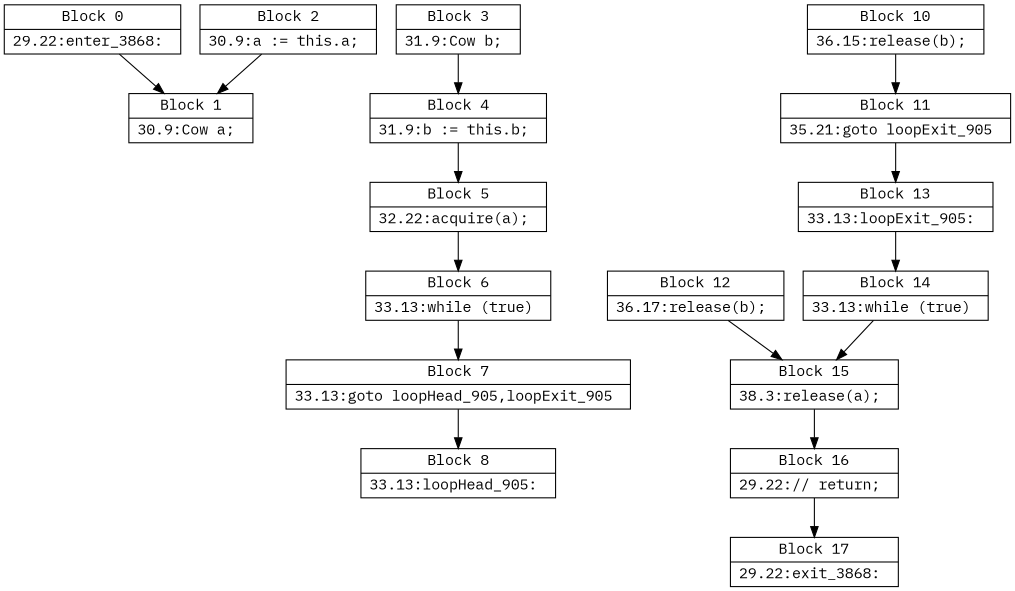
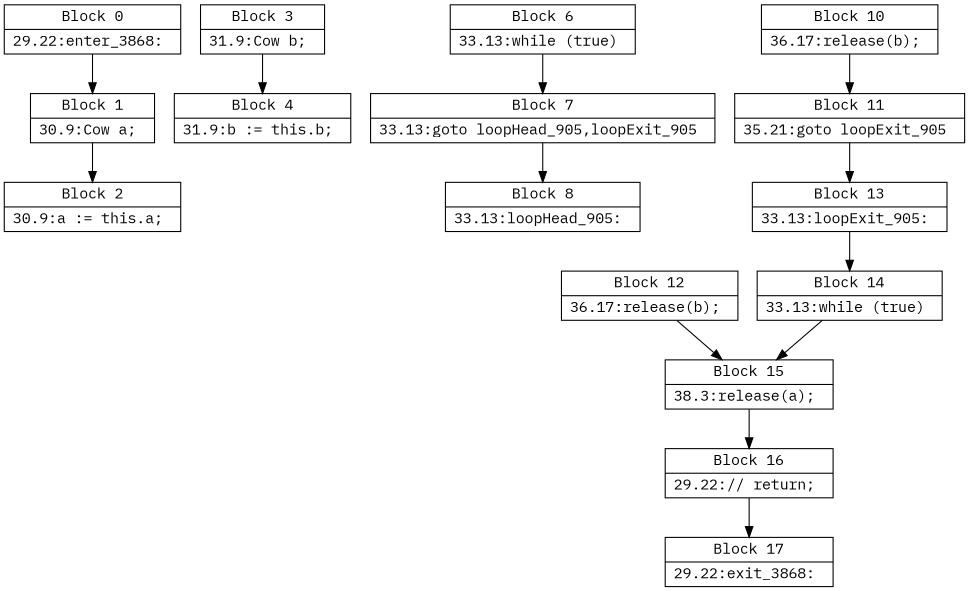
node "Block 10": text "36.15:release(b);" -> "36.17:release(b);"
edge "Block 2" -> "Block 1": reversed
node "Block 5": removed
